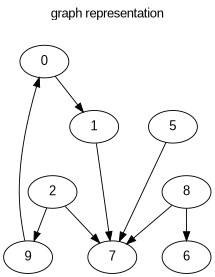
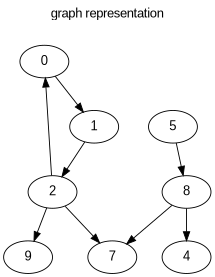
edge "9" -> "0": now "2" -> "0"
edge "1" -> "7": now "1" -> "2"
edge "5" -> "7": now "5" -> "8"
node "6": label "6" -> "4"
